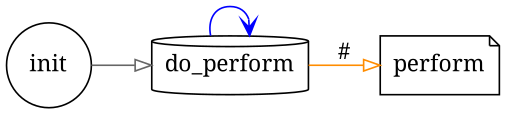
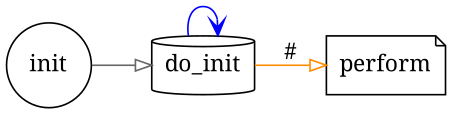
node "do_perform": label "do_perform" -> "do_init"
